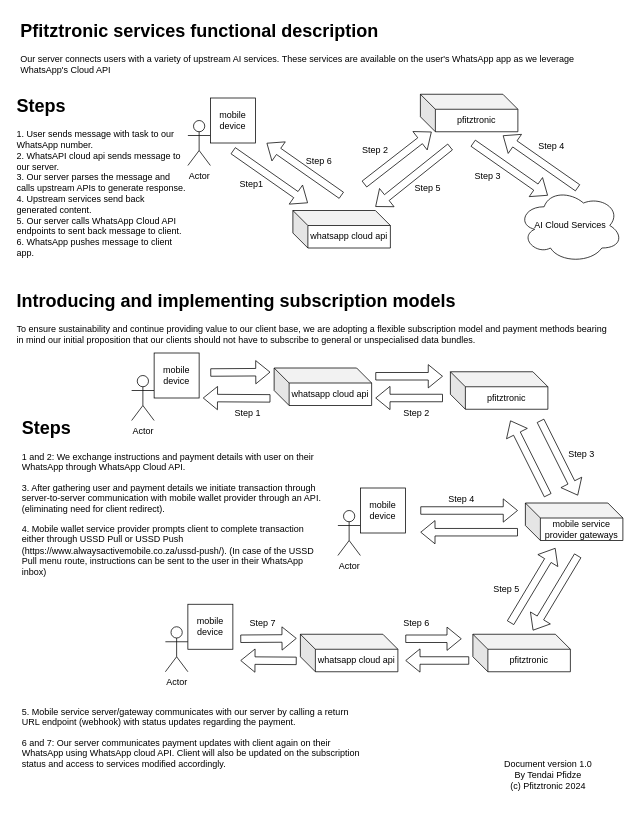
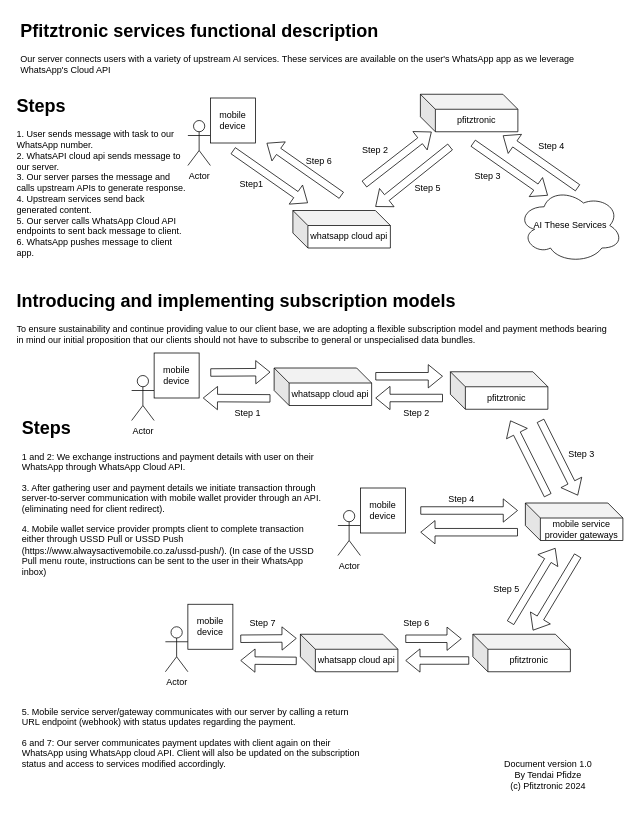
node "AI Cloud Services": label "AI Cloud Services" -> "AI These Services"
